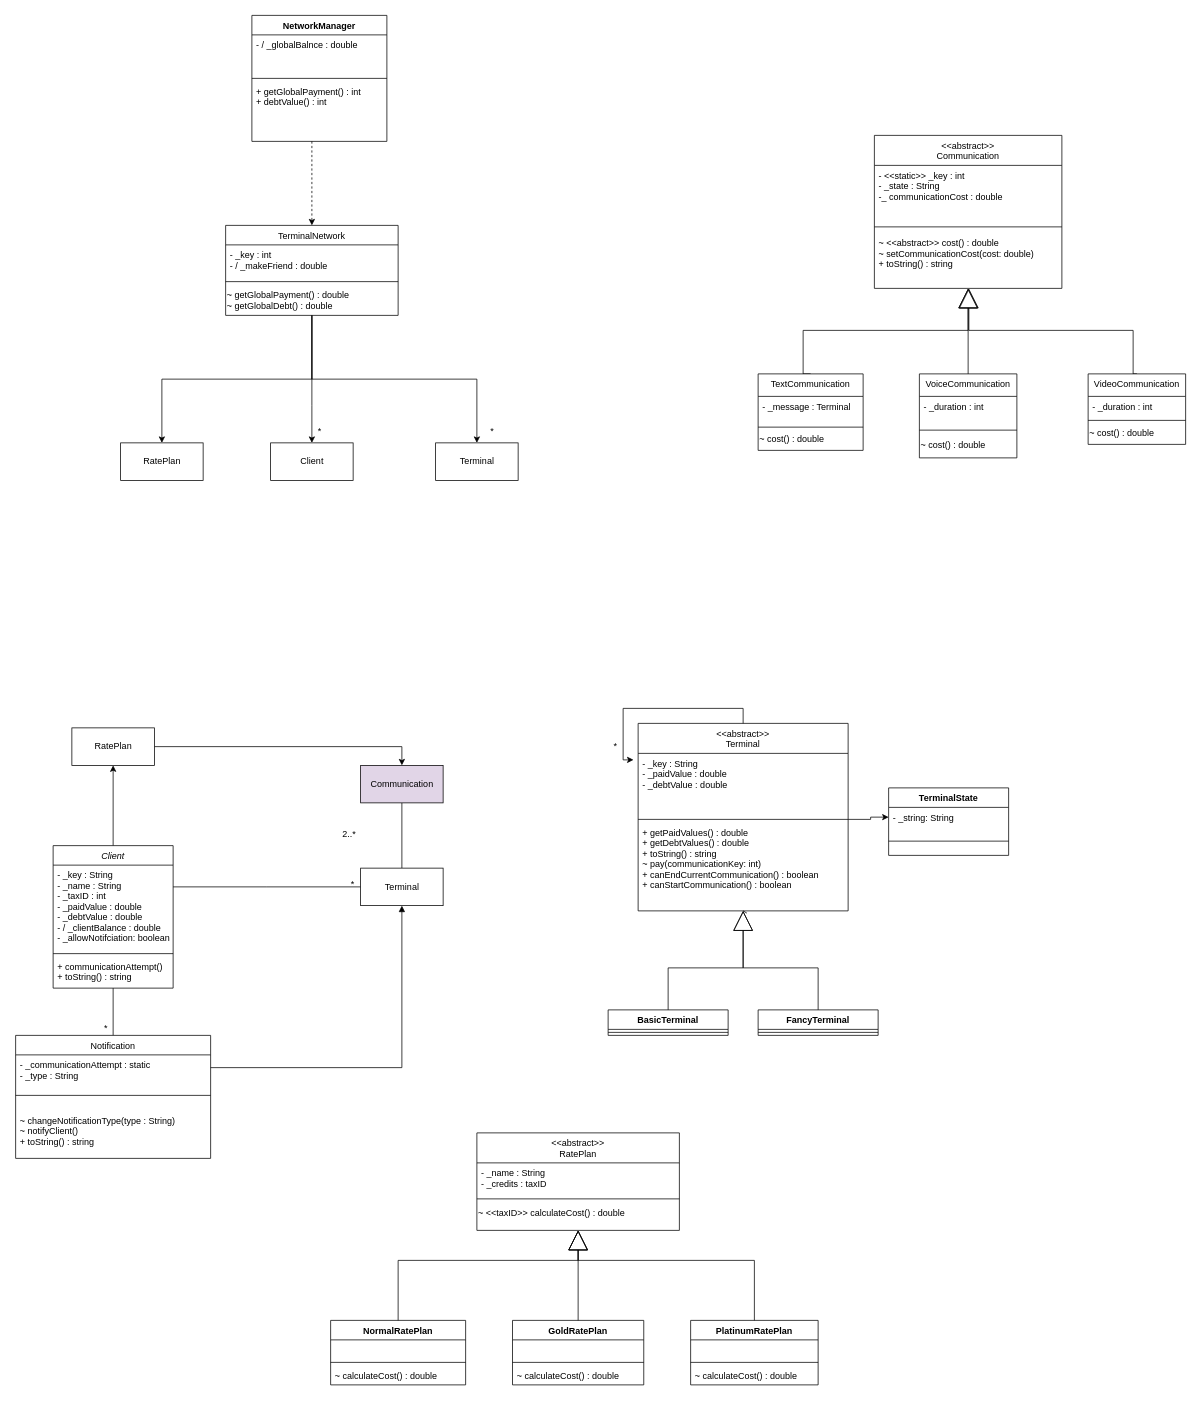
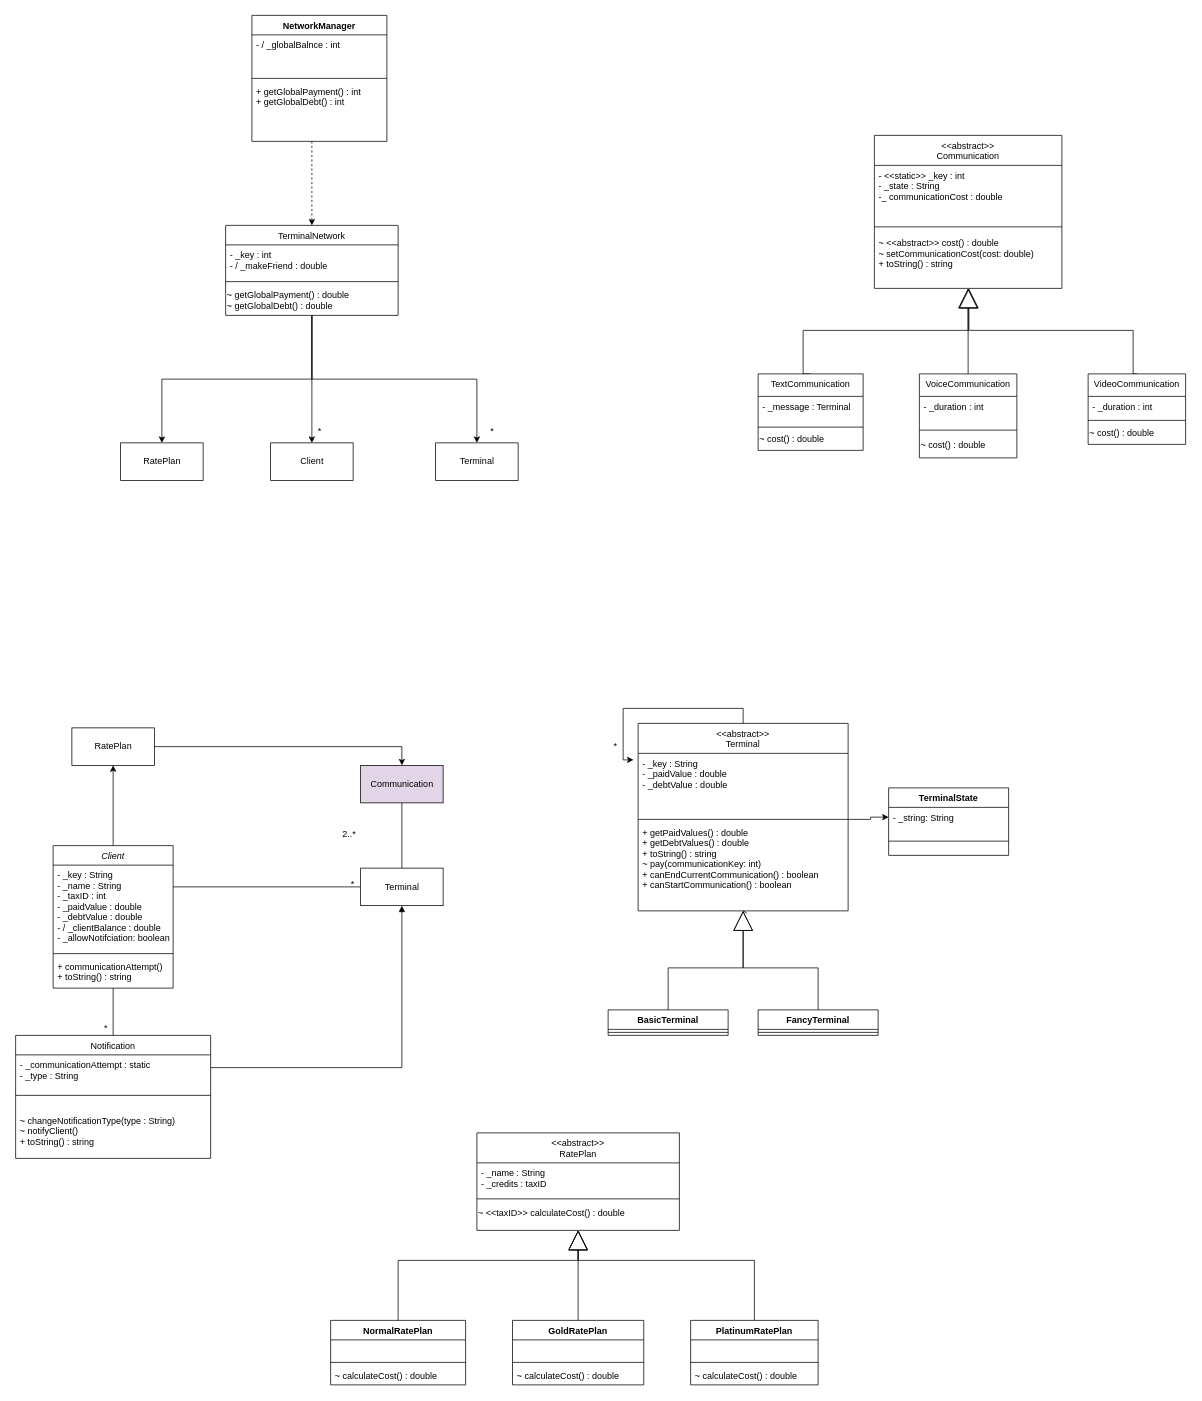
node "- / _globalBalnce : double": label "- / _globalBalnce : double" -> "- / _globalBalnce : int"
node "+ getGlobalPayment() : int + debtValue() : int": label "+ getGlobalPayment() : int + debtValue() : int" -> "+ getGlobalPayment() : int + getGlobalDebt() : int"
